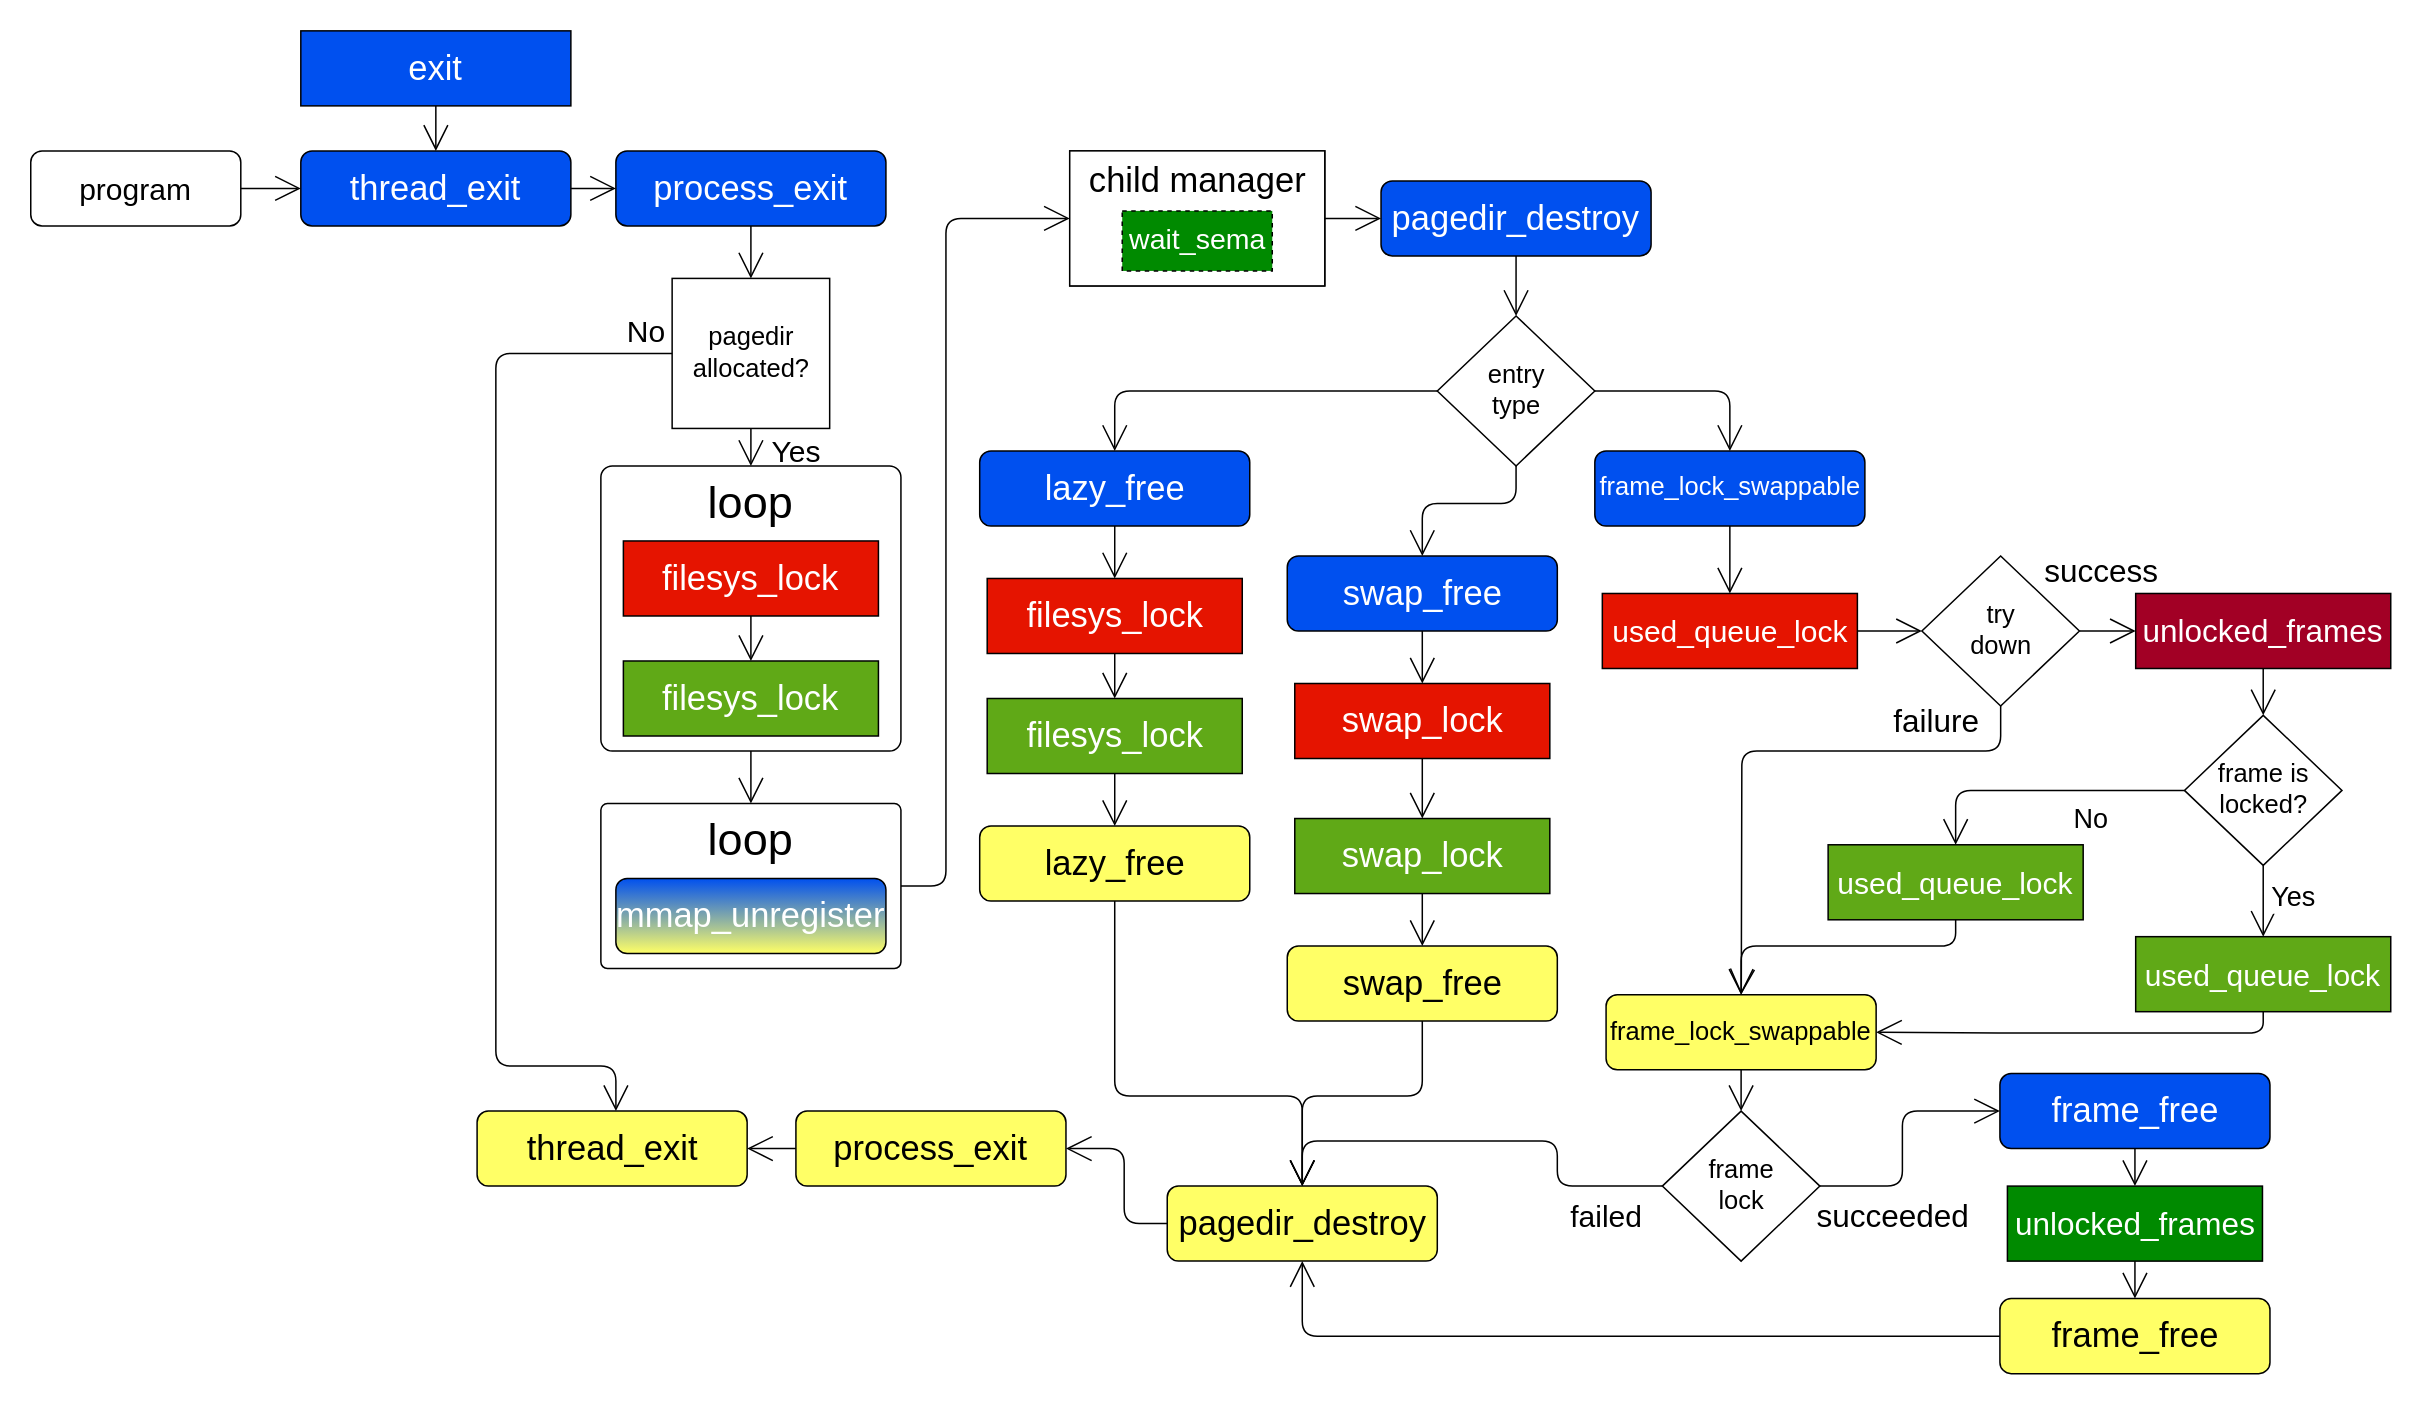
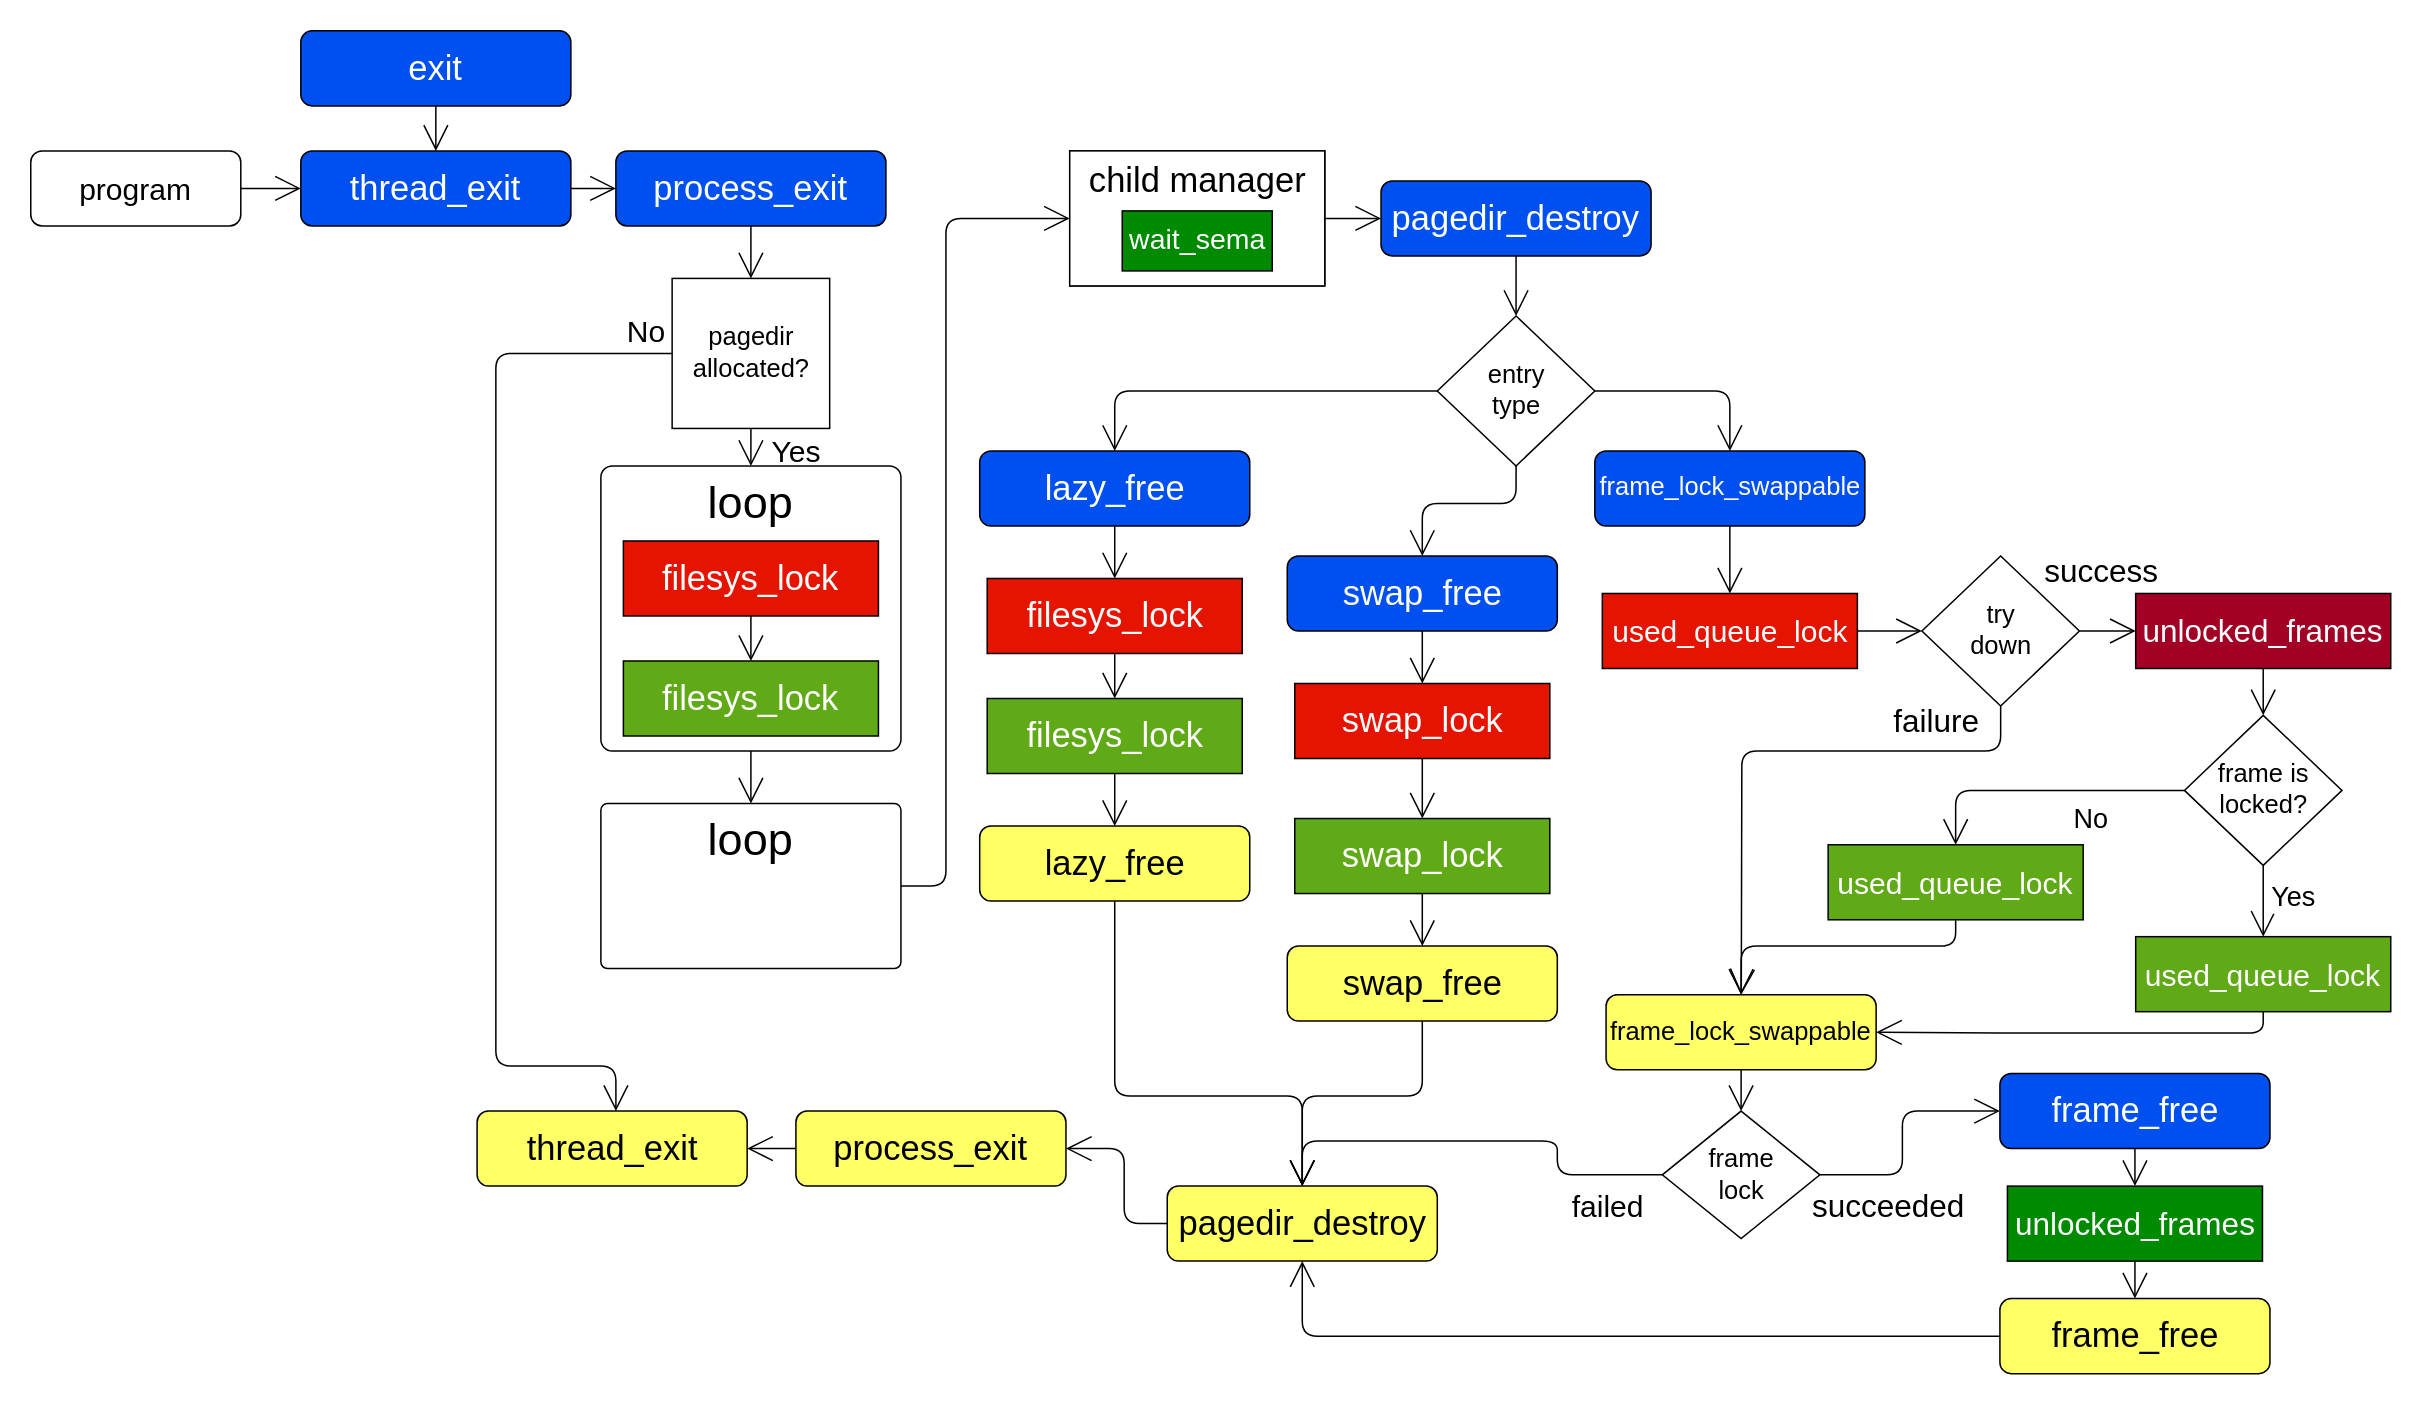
node "exit": shape rectangle -> rounded rectangle
node "wait_sema": style dashed -> solid
node "mmap_unregister": removed
node "frame lock": size 158x150 -> 158x128
